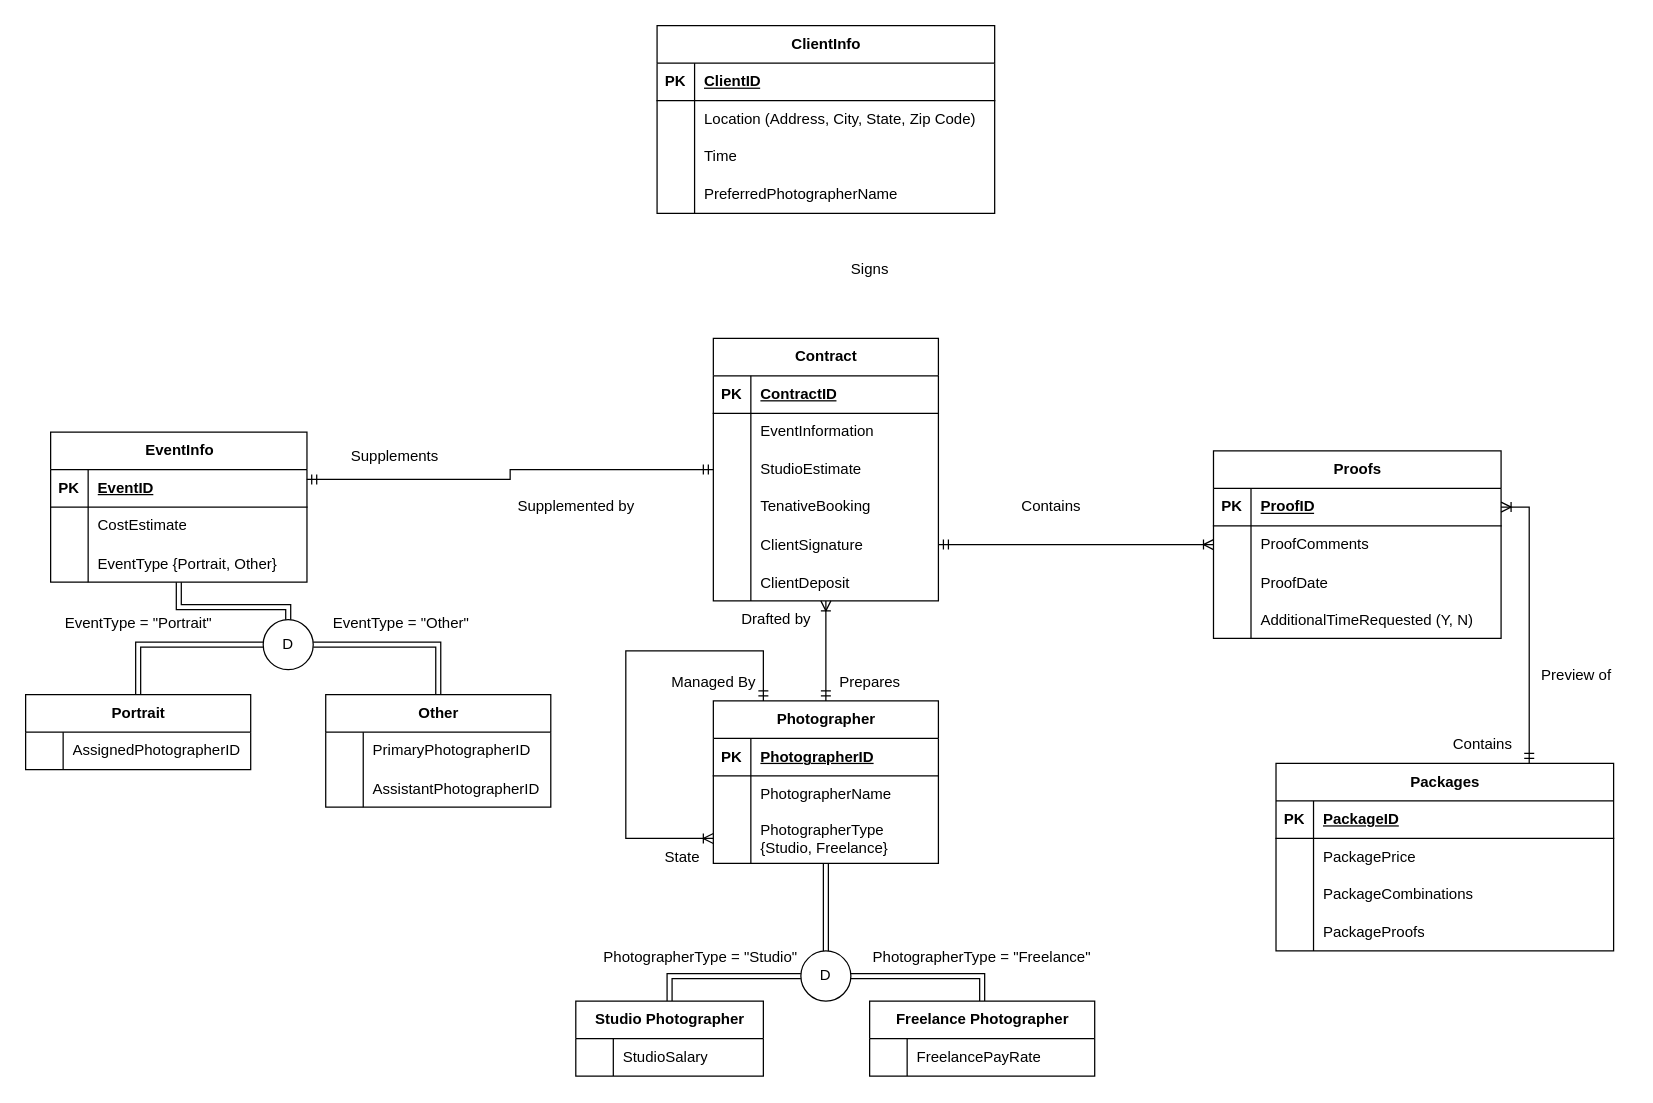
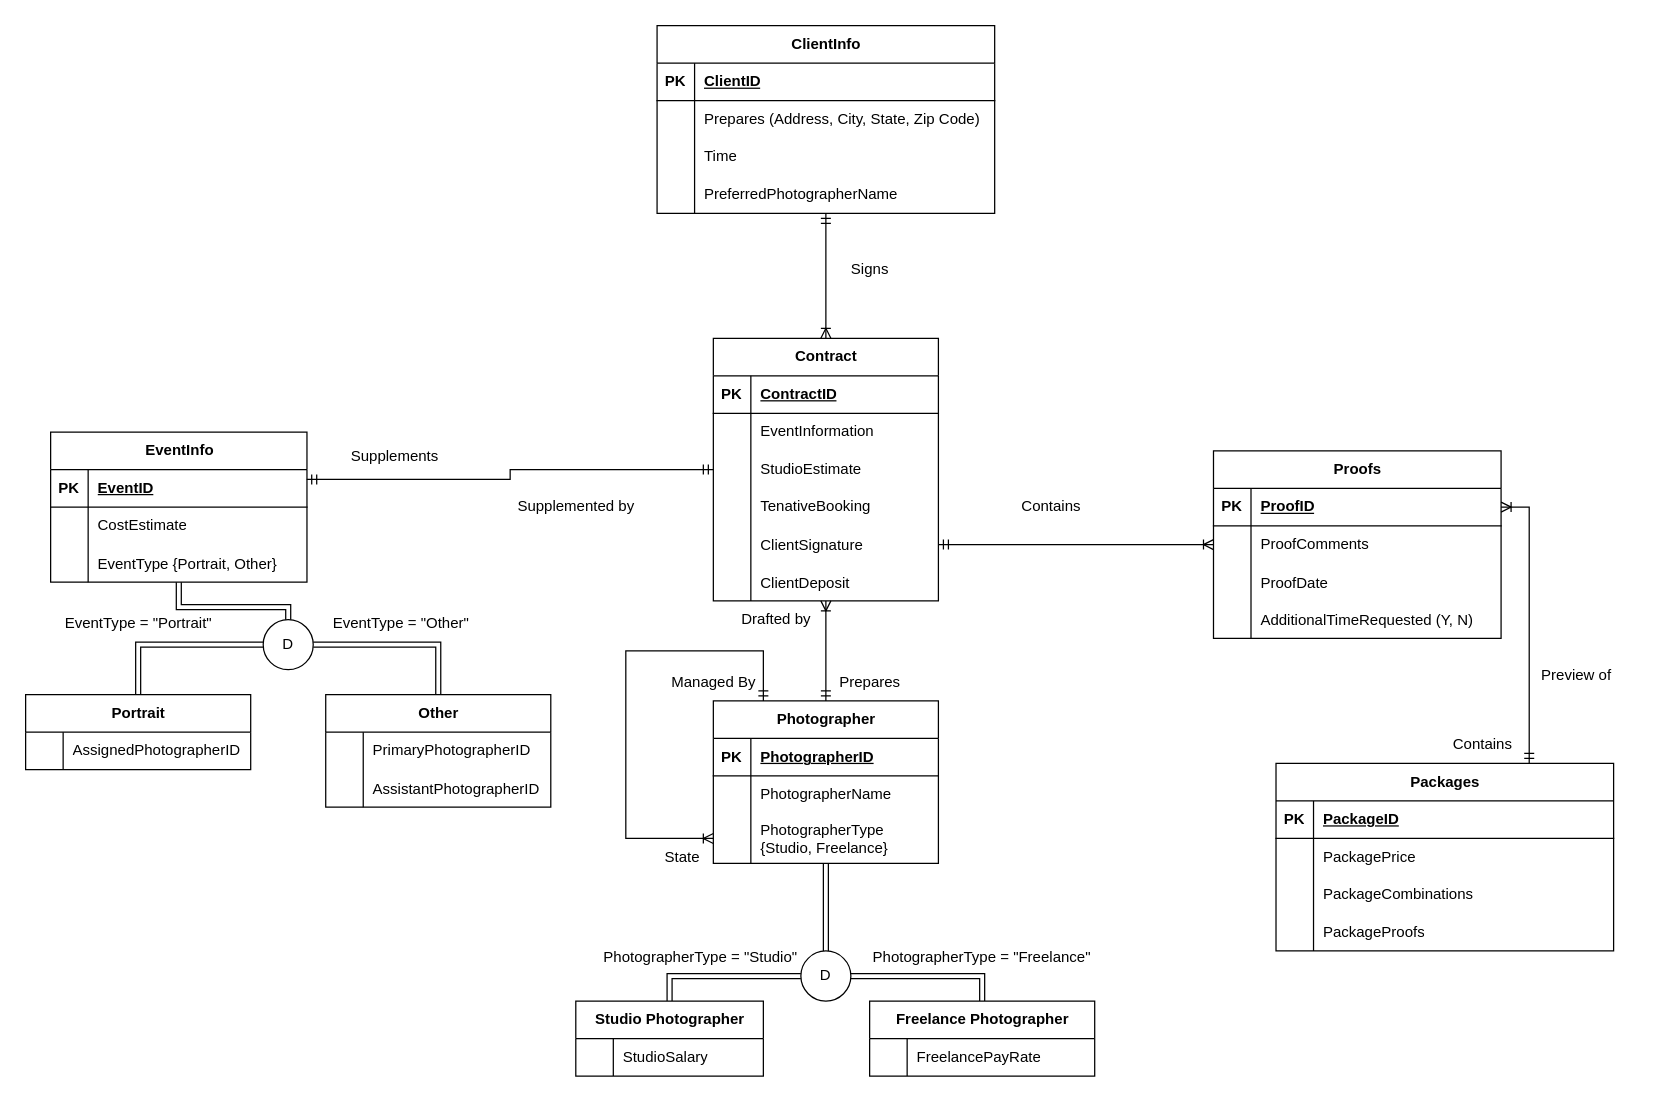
node "Location (Address, City, State, Zip Code)": label "Location (Address, City, State, Zip Code)" -> "Prepares (Address, City, State, Zip Code)"
edge "ClientInfo" -- "Contract": added
